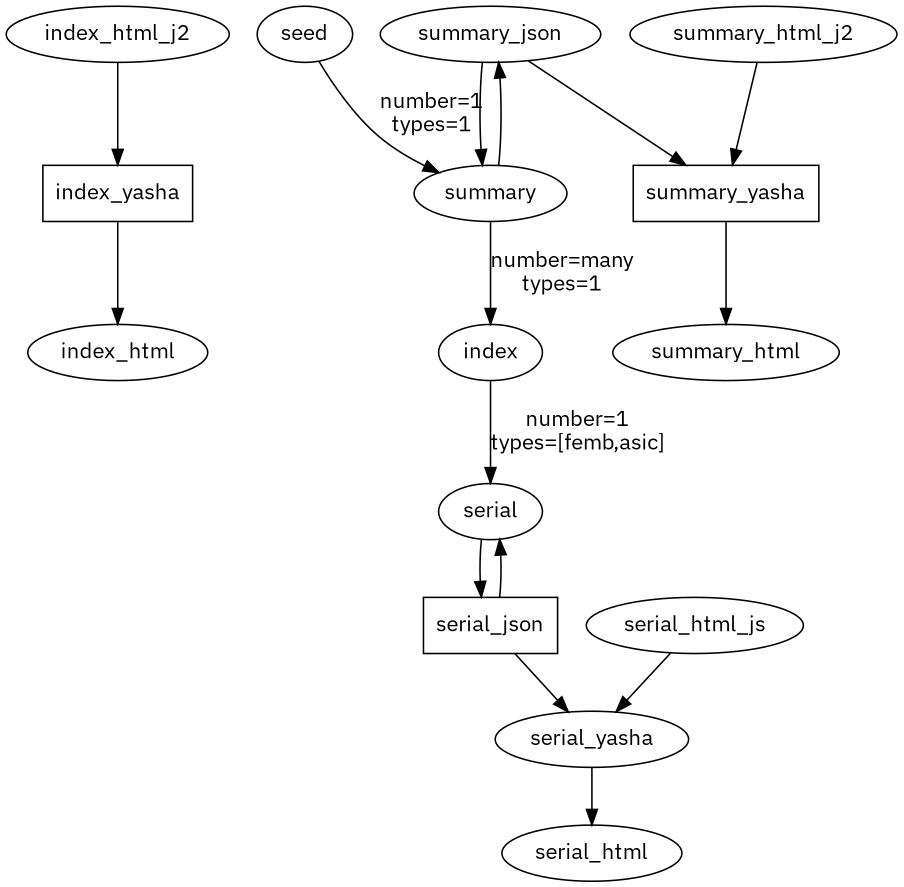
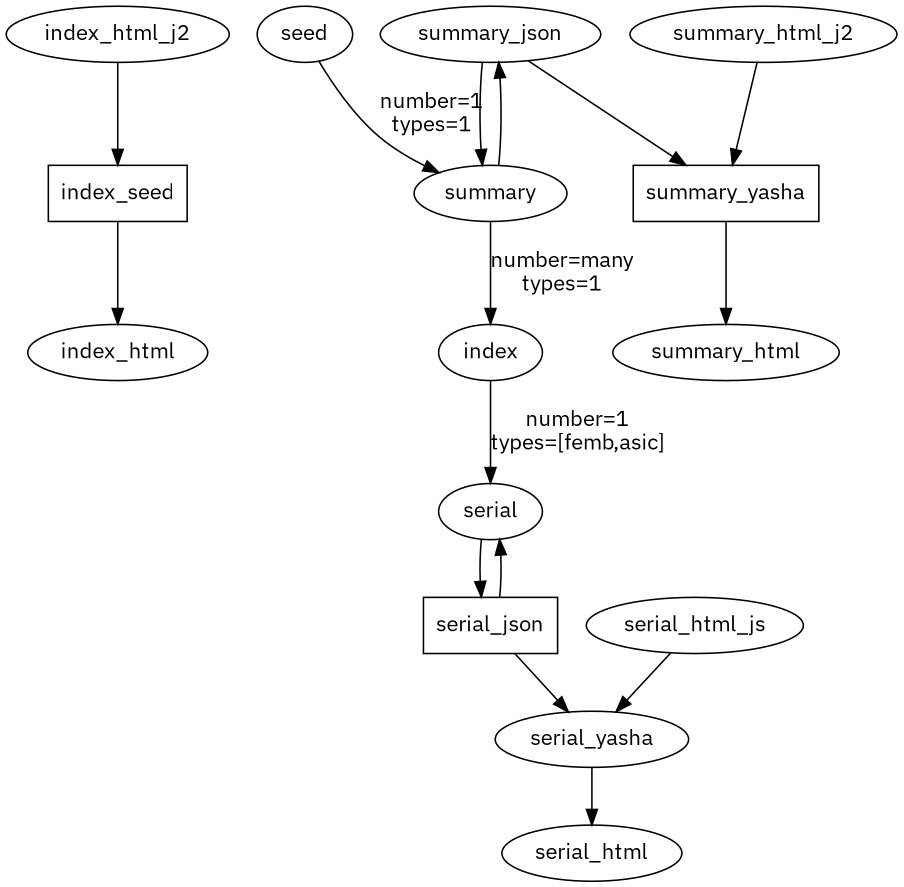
node "index_yasha": label "index_yasha" -> "index_seed"
